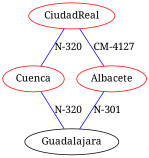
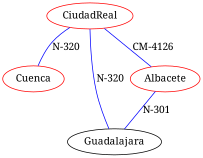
edge "CiudadReal" -- "Albacete": label "CM-4127" -> "CM-4126"
edge "Cuenca" -- "Guadalajara": now "CiudadReal" -- "Guadalajara"
